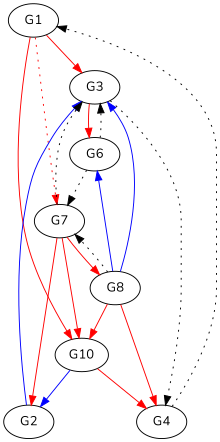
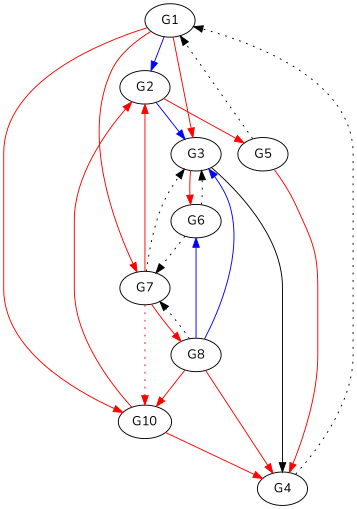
edge "G1" -> "G2": added
edge "G1" -> "G7": style dotted -> solid
node "G5": added
edge "G3" -> "G4": style dotted -> solid
edge "G7" -> "G10": style solid -> dotted
edge "G10" -> "G2": color blue -> red
